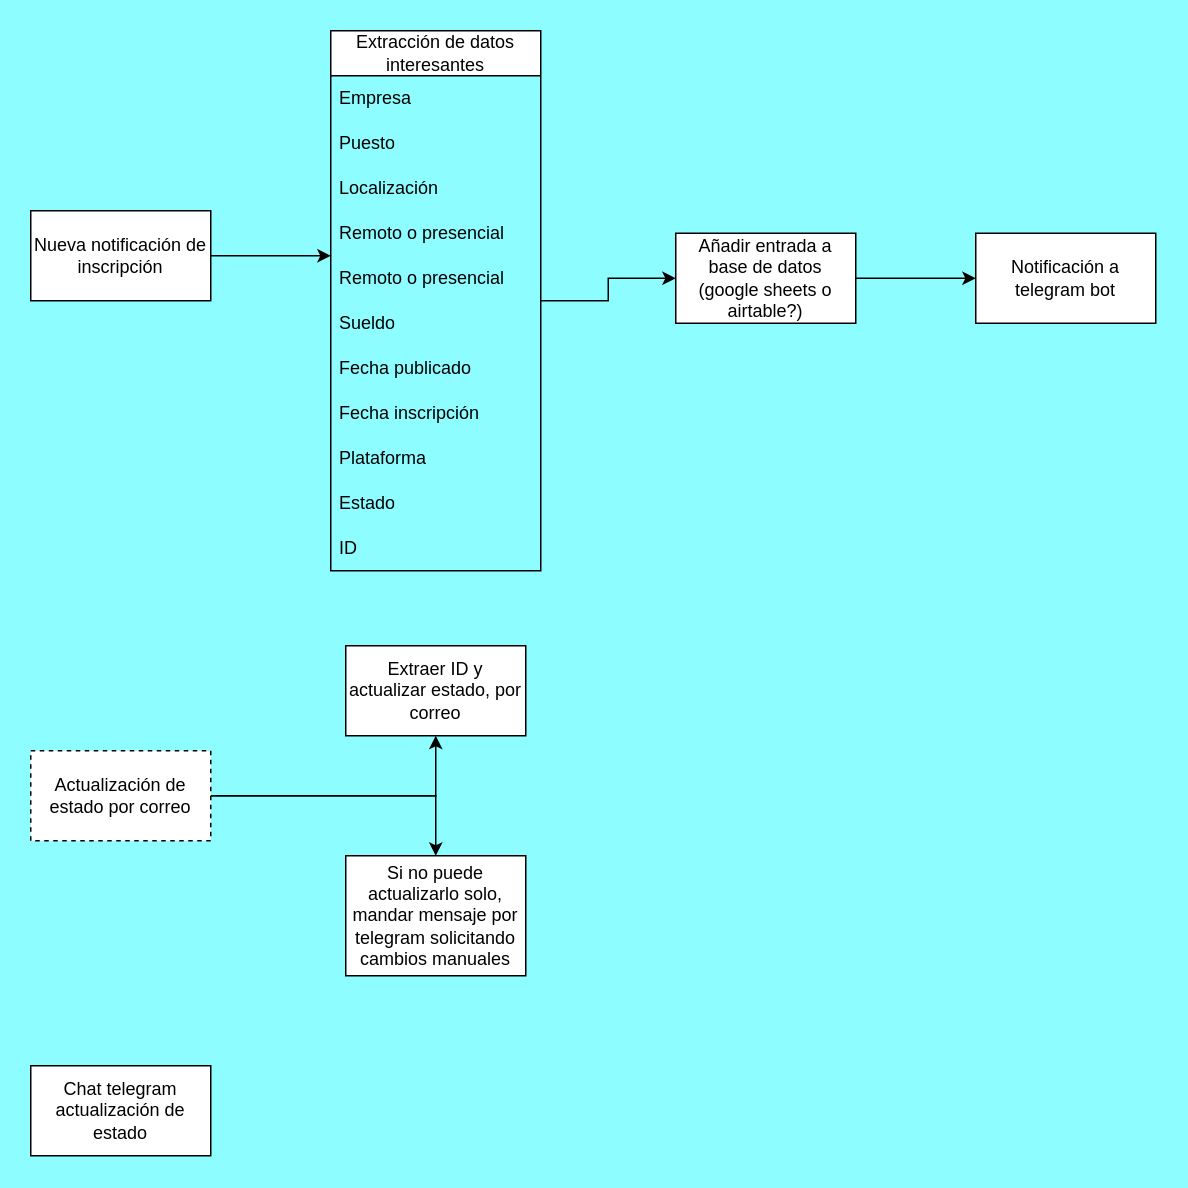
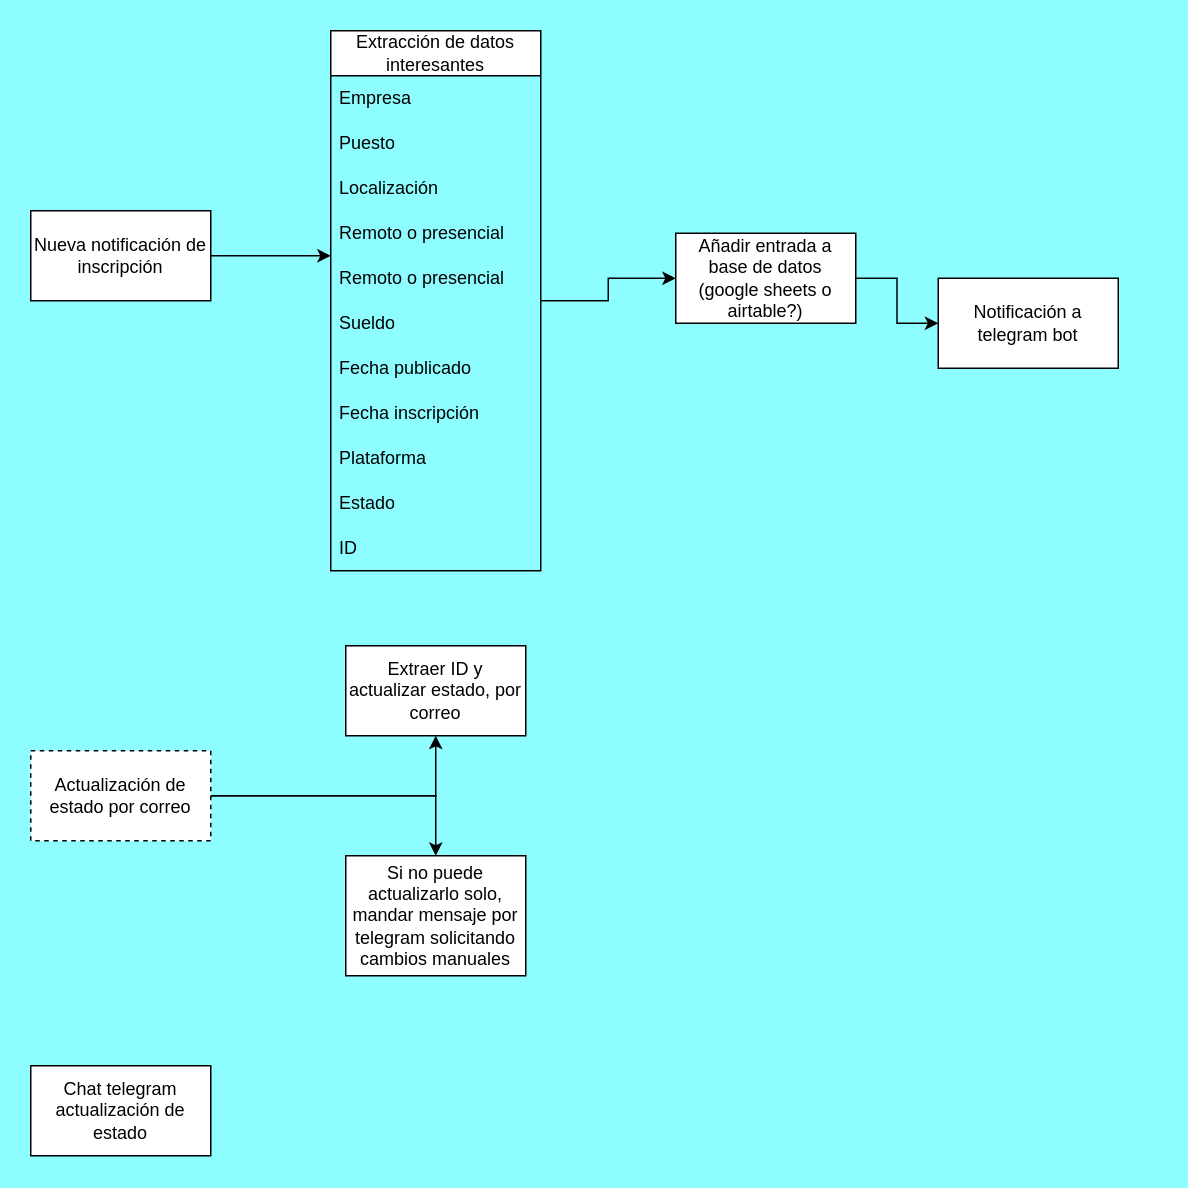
node "Notificación a telegram bot": moved (1066, 278) -> (1028, 323)
